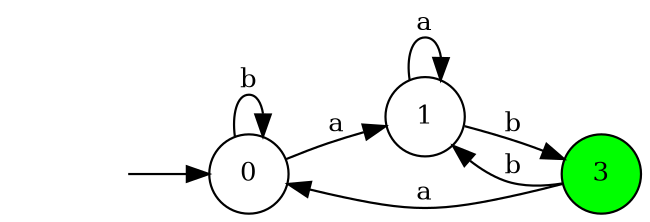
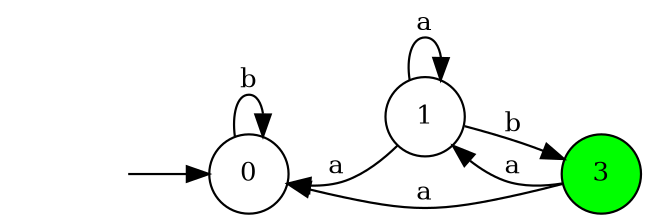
edge "0" -> "1": reversed
edge "3" -> "1": label "b" -> "a"
